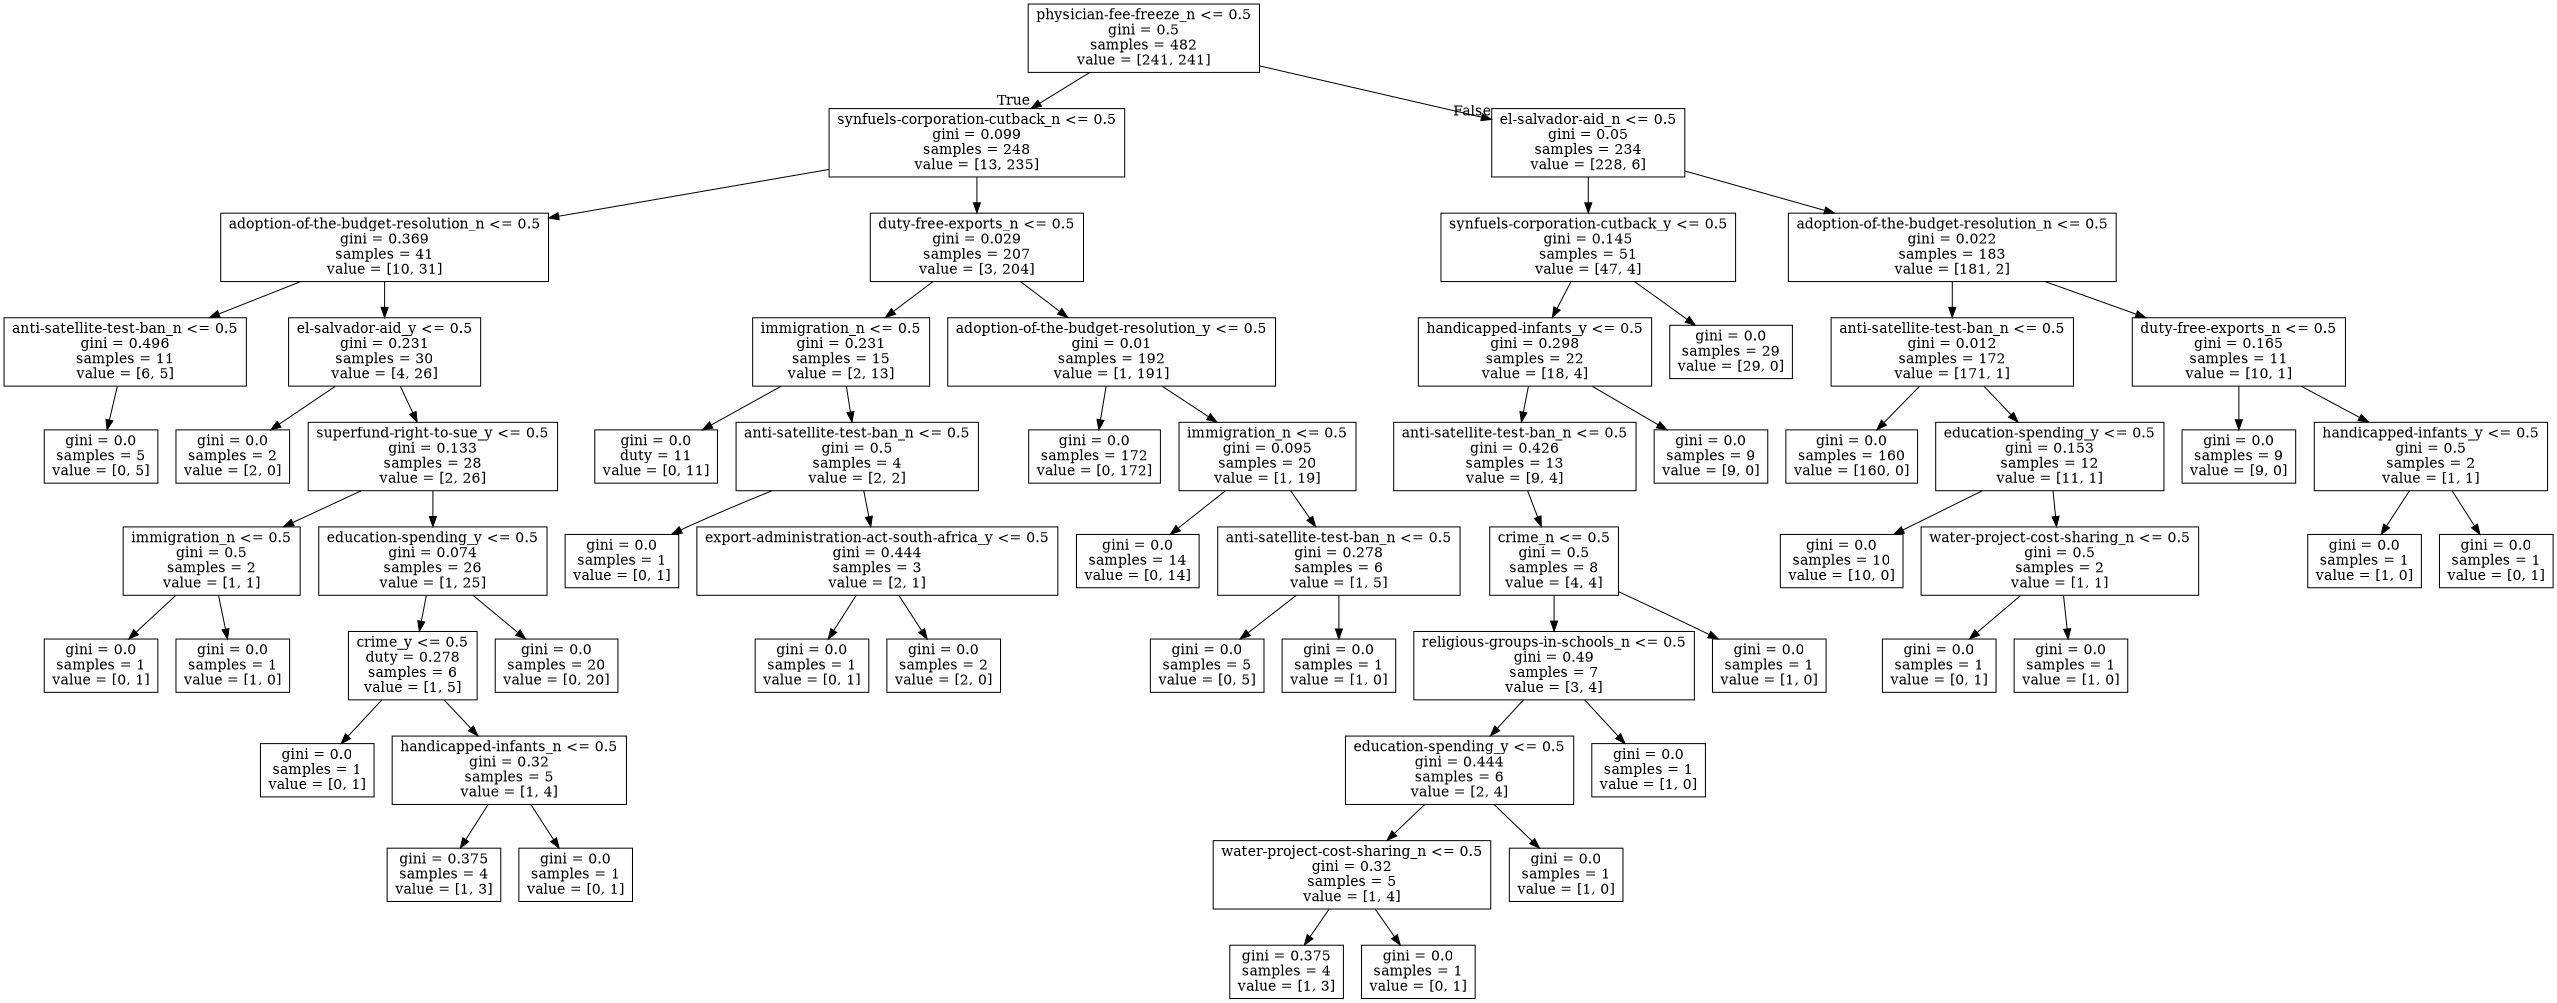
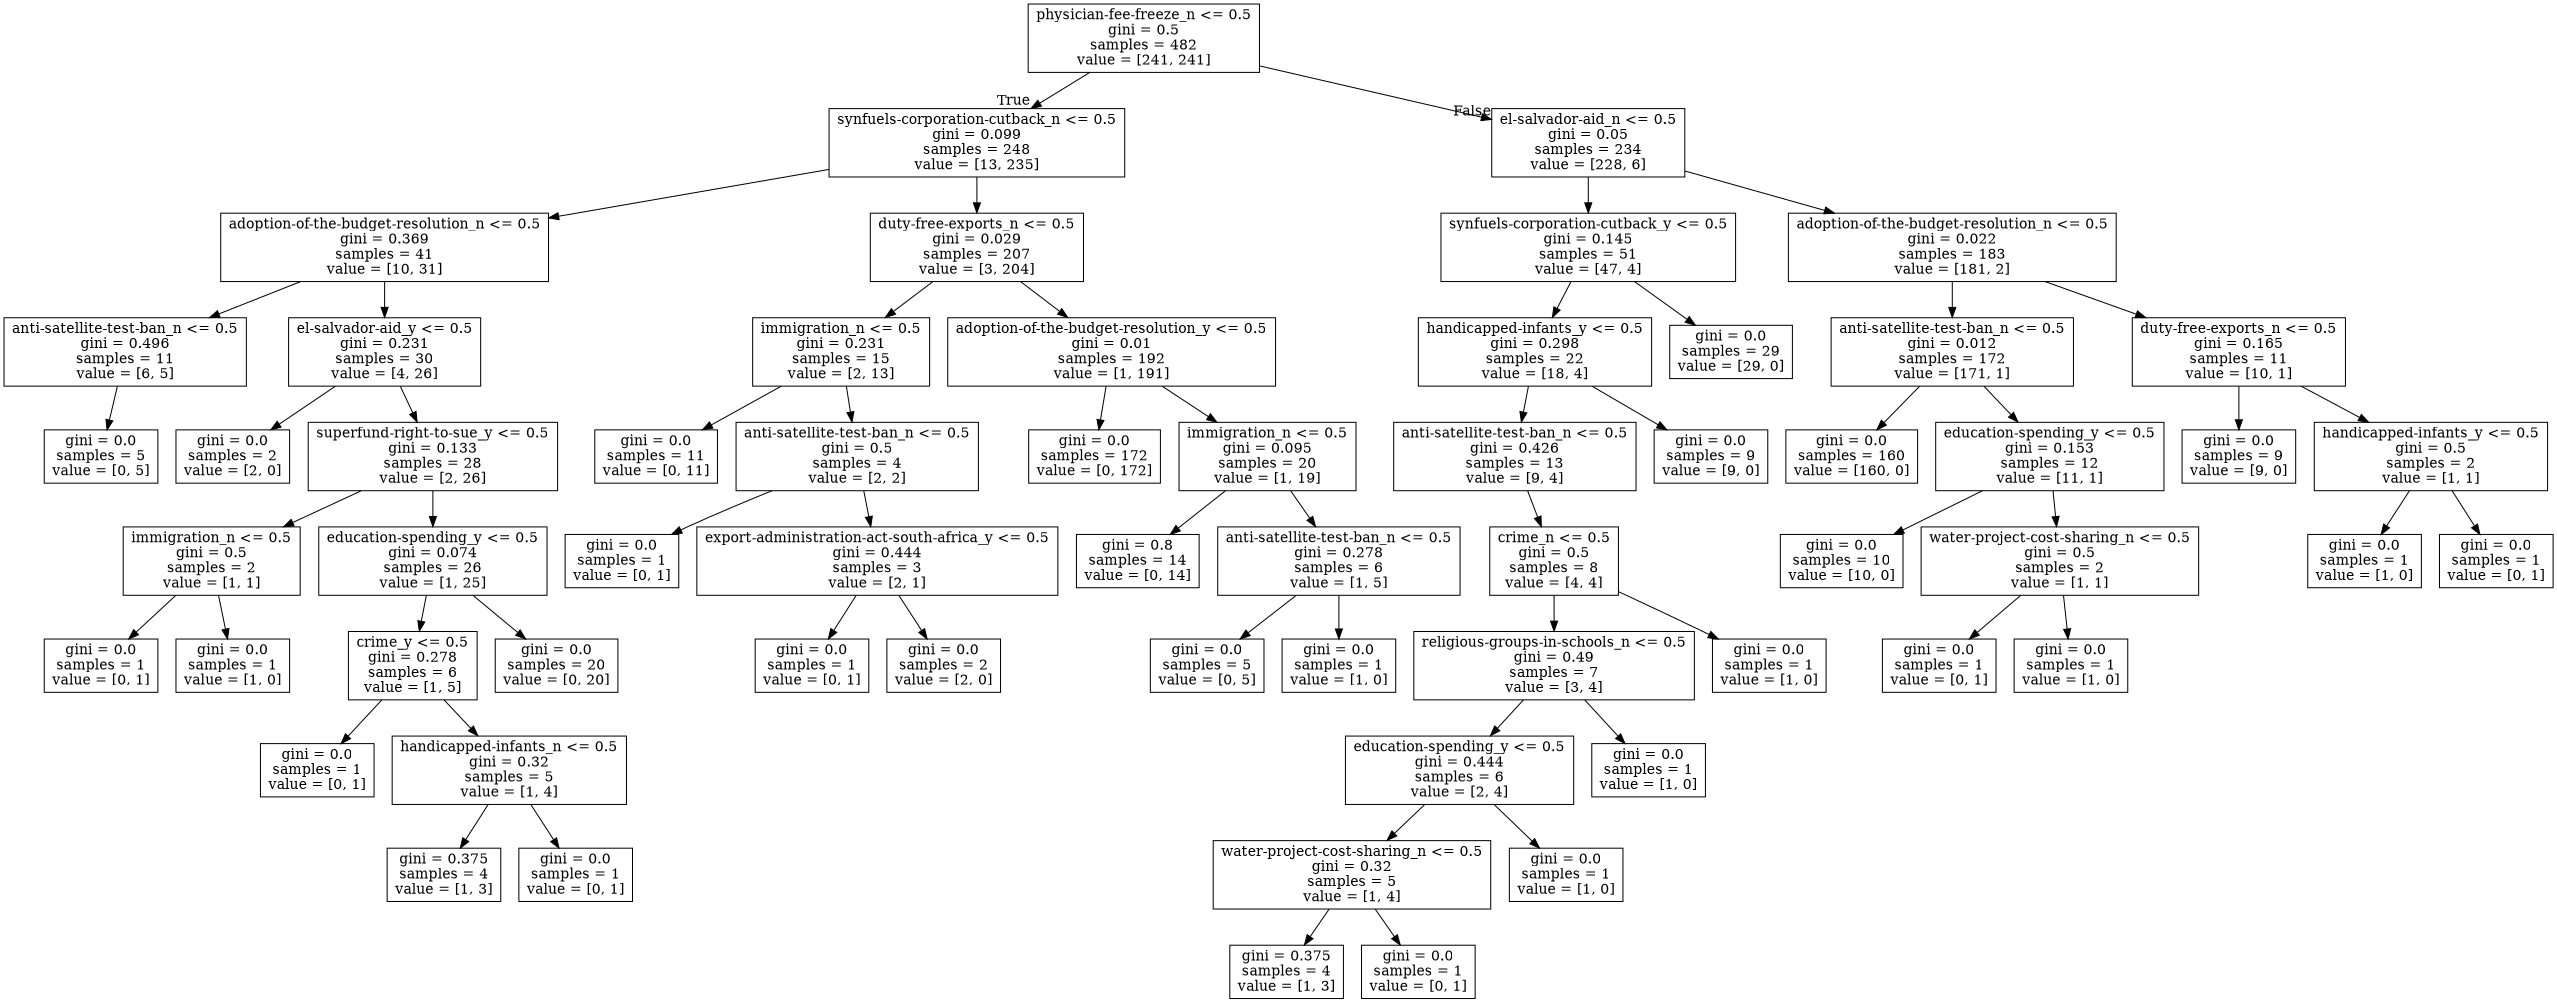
node "gini = 0.0 duty = 11 value = [0, 11]": label "gini = 0.0 duty = 11 value = [0, 11]" -> "gini = 0.0 samples = 11 value = [0, 11]"
node "gini = 0.0 samples = 14 value = [0, 14]": label "gini = 0.0 samples = 14 value = [0, 14]" -> "gini = 0.8 samples = 14 value = [0, 14]"
node "crime_y <= 0.5 duty = 0.278 samples = 6 value = [1, 5]": label "crime_y <= 0.5 duty = 0.278 samples = 6 value = [1, 5]" -> "crime_y <= 0.5 gini = 0.278 samples = 6 value = [1, 5]"
